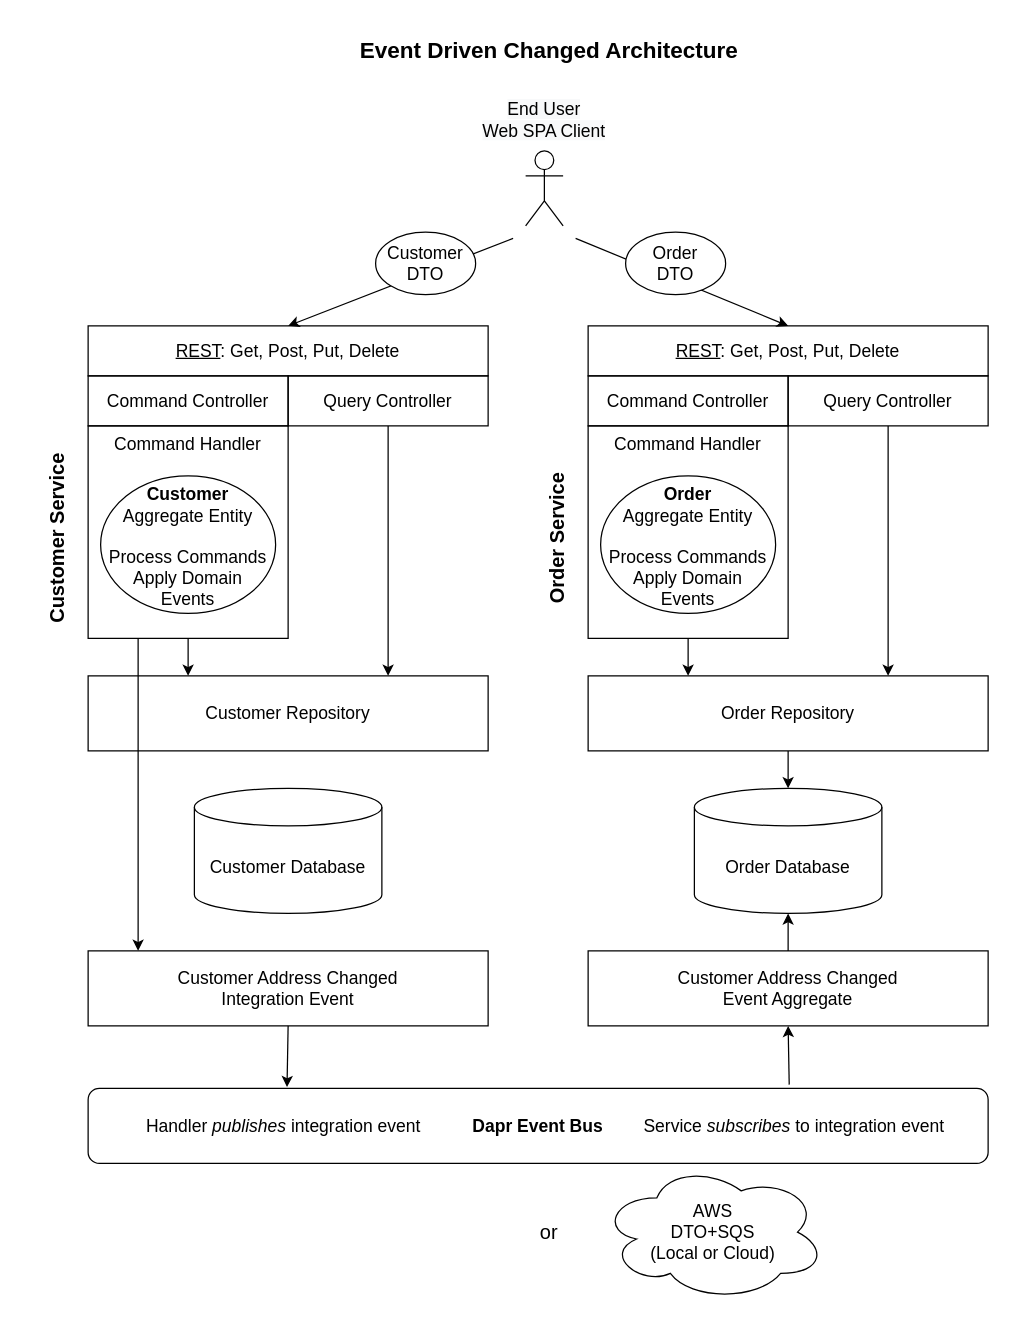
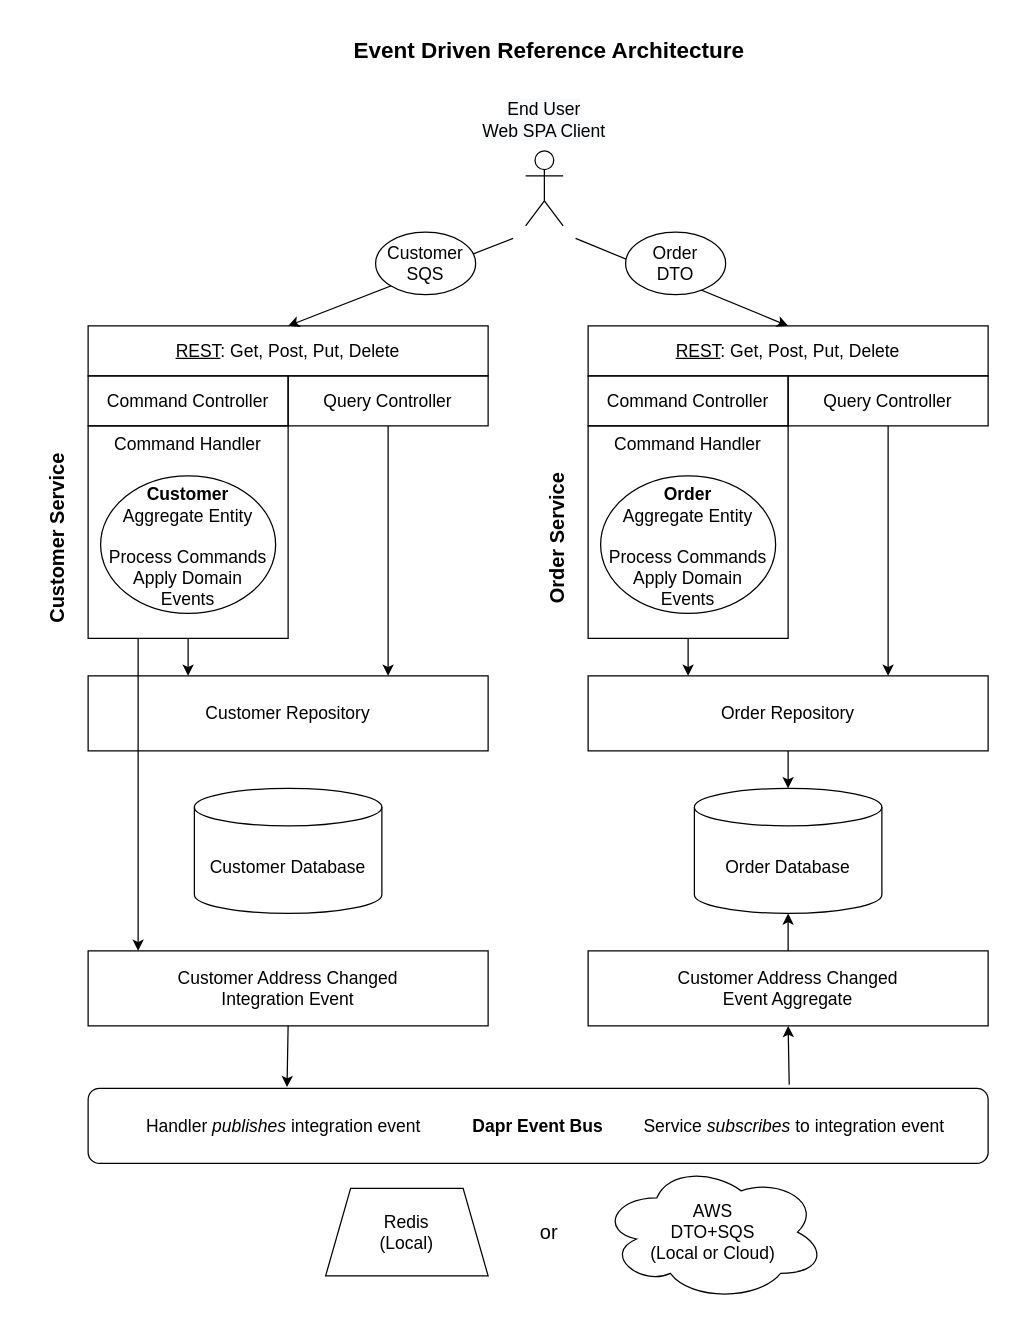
node "Event Driven Changed Architecture": label "Event Driven Changed Architecture" -> "Event Driven Reference Architecture"
node "Customer DTO": label "Customer DTO" -> "Customer SQS"
node "Redis (Local)": added
